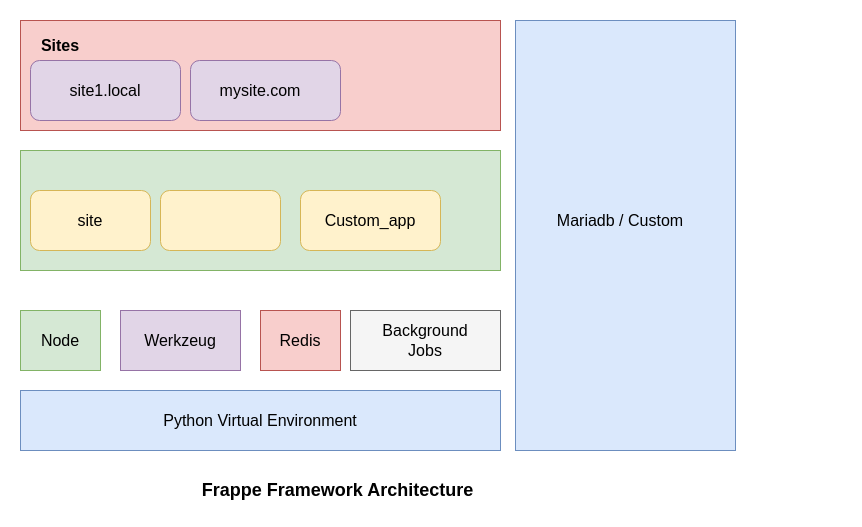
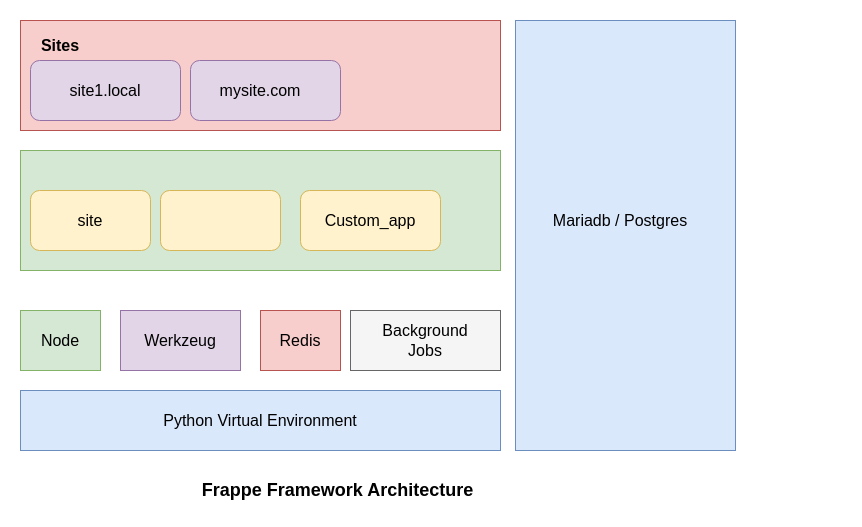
node "Mariadb / Custom": label "Mariadb / Custom" -> "Mariadb / Postgres"
